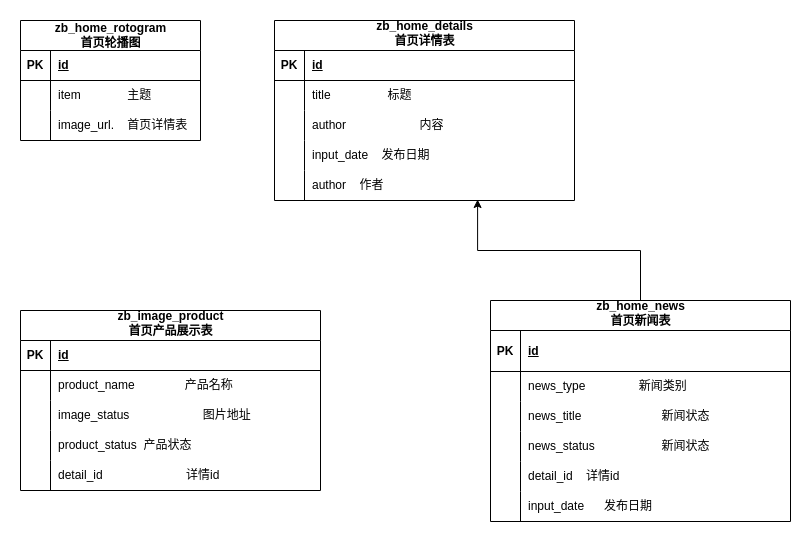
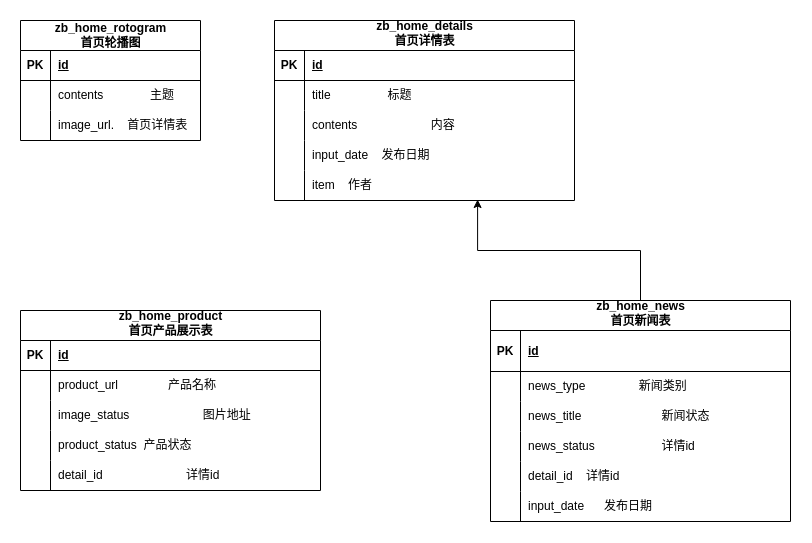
node "item 主题": label "item 主题" -> "contents 主题"
node "author 内容": label "author 内容" -> "contents 内容"
node "author 作者": label "author 作者" -> "item 作者"
node "zb_image_product 首页产品展示表": label "zb_image_product 首页产品展示表" -> "zb_home_product 首页产品展示表"
node "product_name 产品名称": label "product_name 产品名称" -> "product_url 产品名称"
node "news_status 新闻状态": label "news_status 新闻状态" -> "news_status 详情id"
